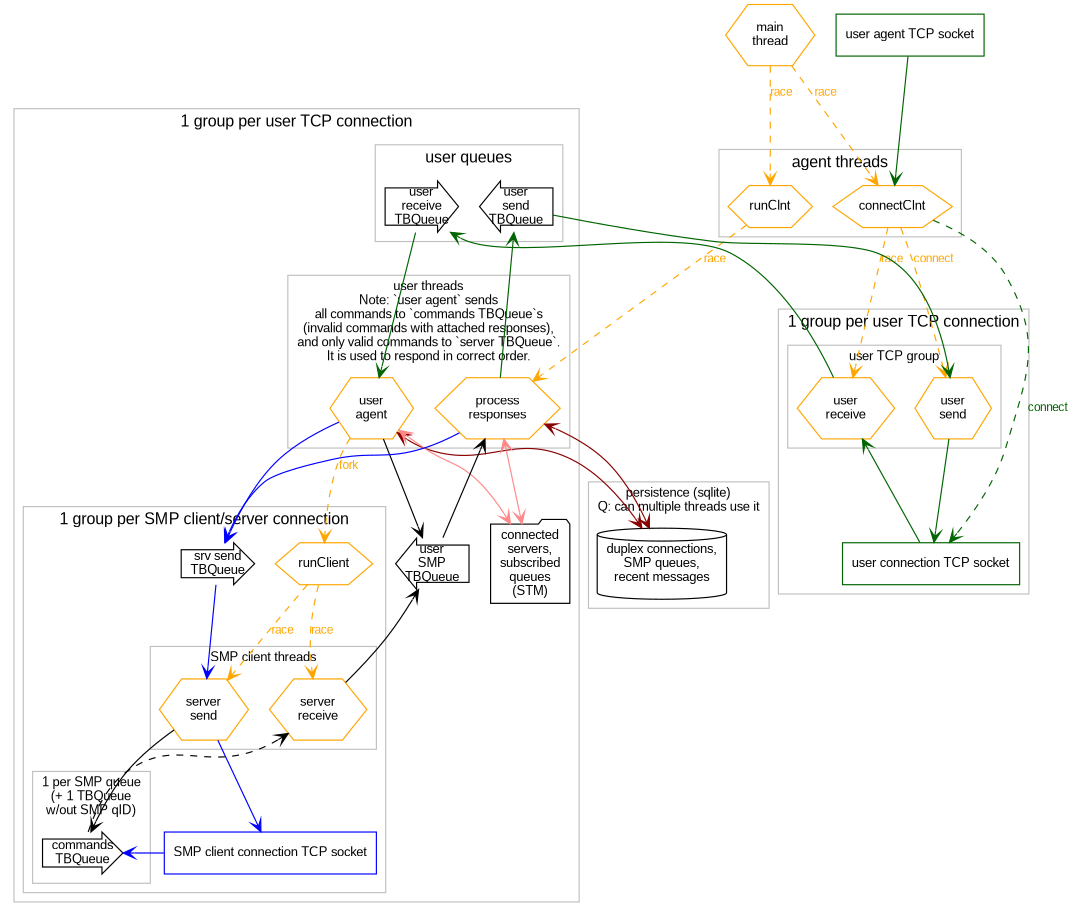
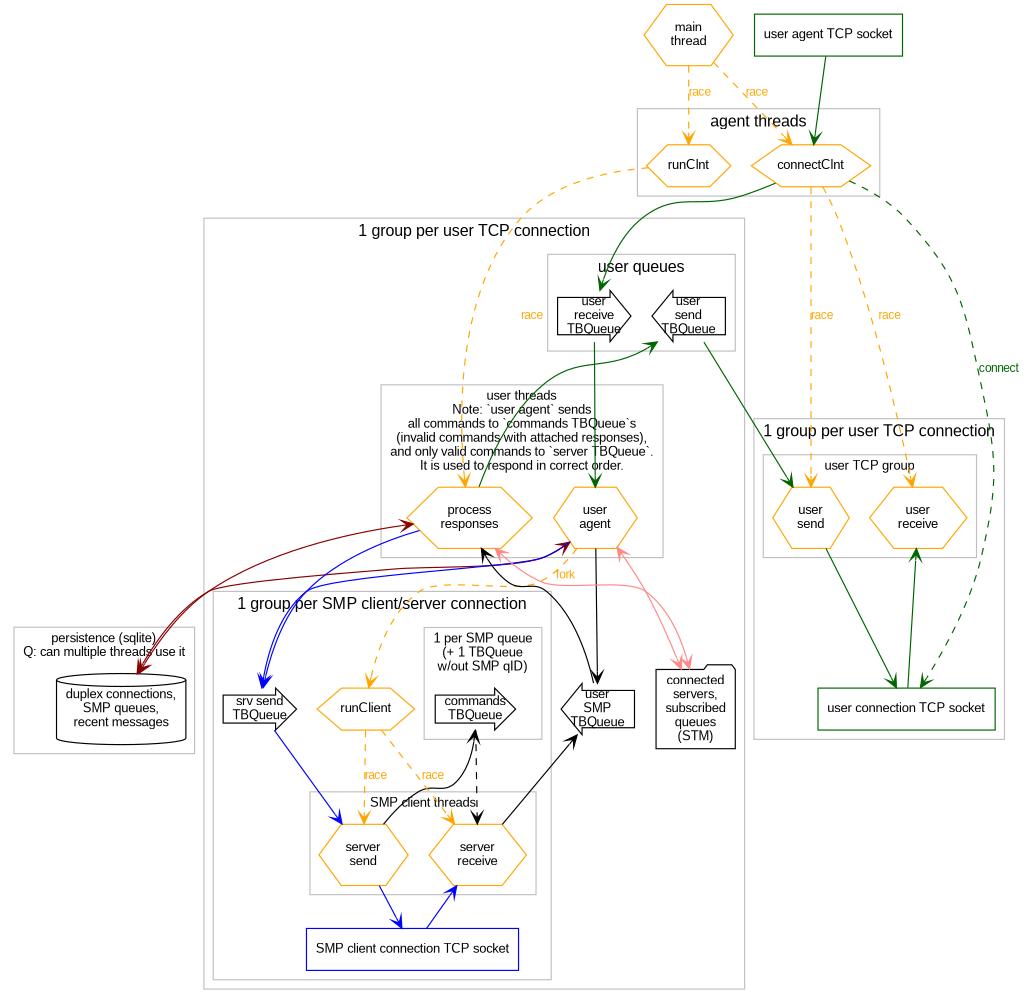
edge "user receive" -> "user receive TBQueue": now "connectClnt" -> "user receive TBQueue"
edge "connectClnt" -> "user send": label "connect" -> "race"
edge "SMP client connection TCP socket" -> "commands TBQueue": now "SMP client connection TCP socket" -> "server receive"
